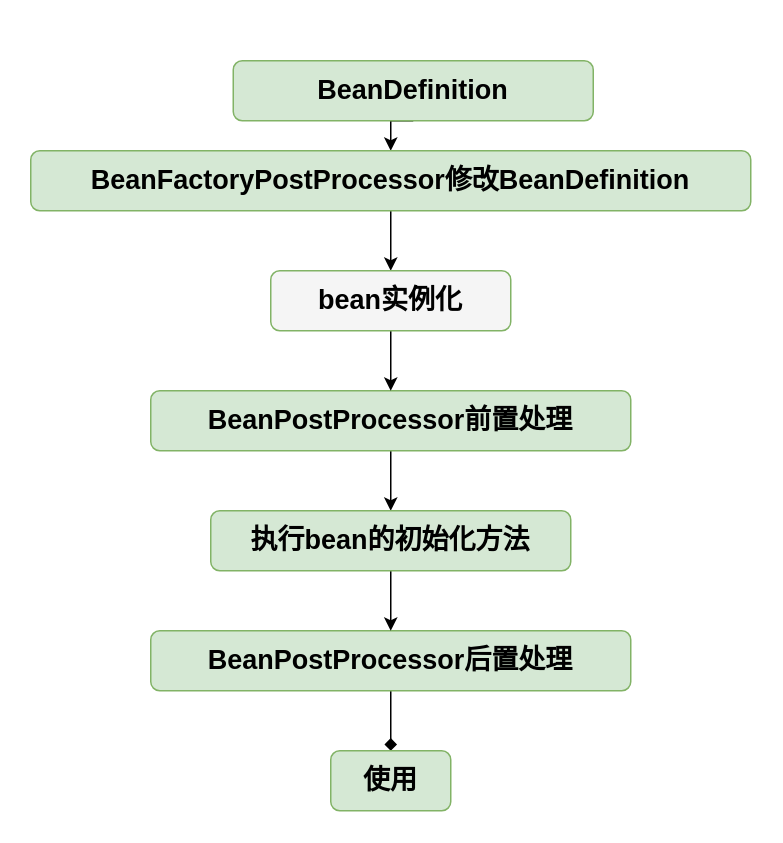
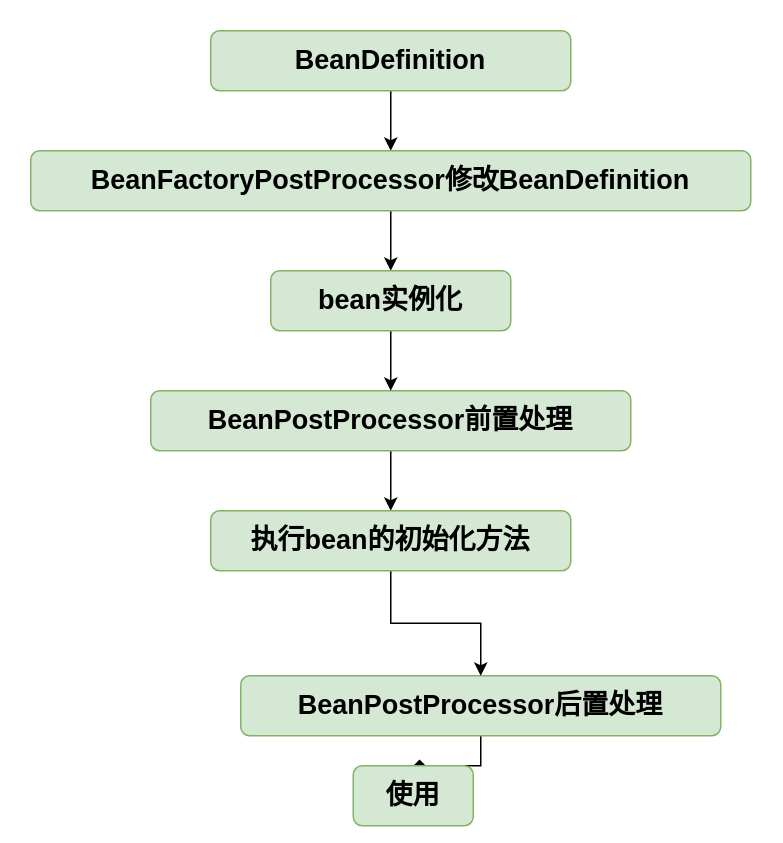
node "BeanDefinition": moved (413, 91) -> (391, 61)
node "bean实例化": fillcolor #f5f5f5 -> #d5e8d4
node "BeanPostProcessor后置处理": moved (391, 661) -> (481, 706)
node "使用": moved (391, 781) -> (413, 796)
